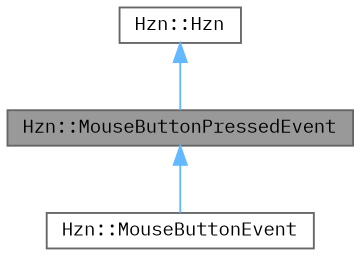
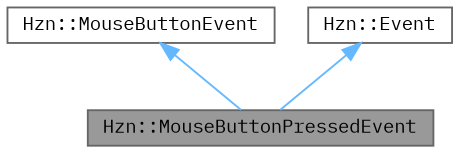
node "Hzn::Hzn": label "Hzn::Hzn" -> "Hzn::Event"
edge "Hzn::MouseButtonEvent" -> "Hzn::MouseButtonPressedEvent": reversed
